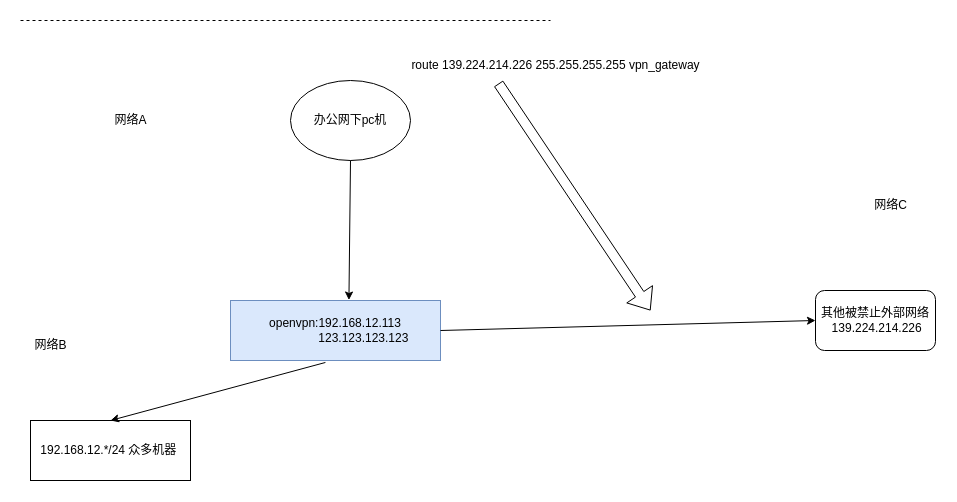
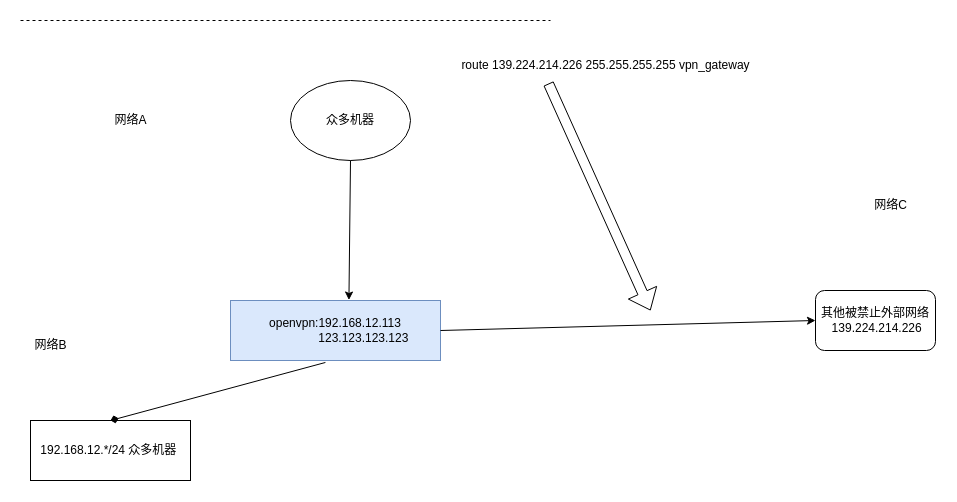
node "route 139.224.214.226 255.255.255.255 vpn_gateway": moved (556, 66) -> (606, 66)
node "办公网下pc机": label "办公网下pc机" -> "众多机器"
edge "openvpn:192.168.12.113 123.123.123.123" -> "192.168.12.*/24 众多机器": arrowhead classic -> diamond
